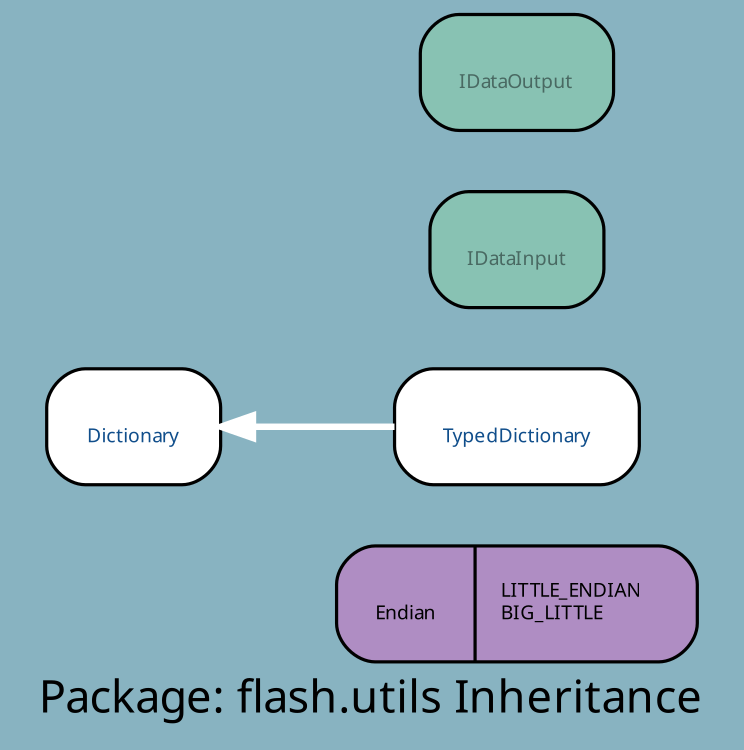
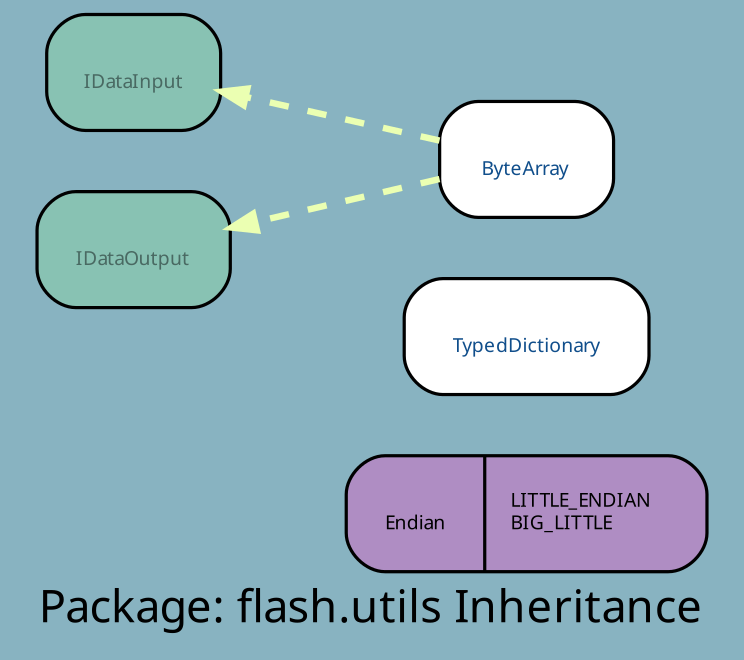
node "ByteArray": added
node "Dictionary": removed
